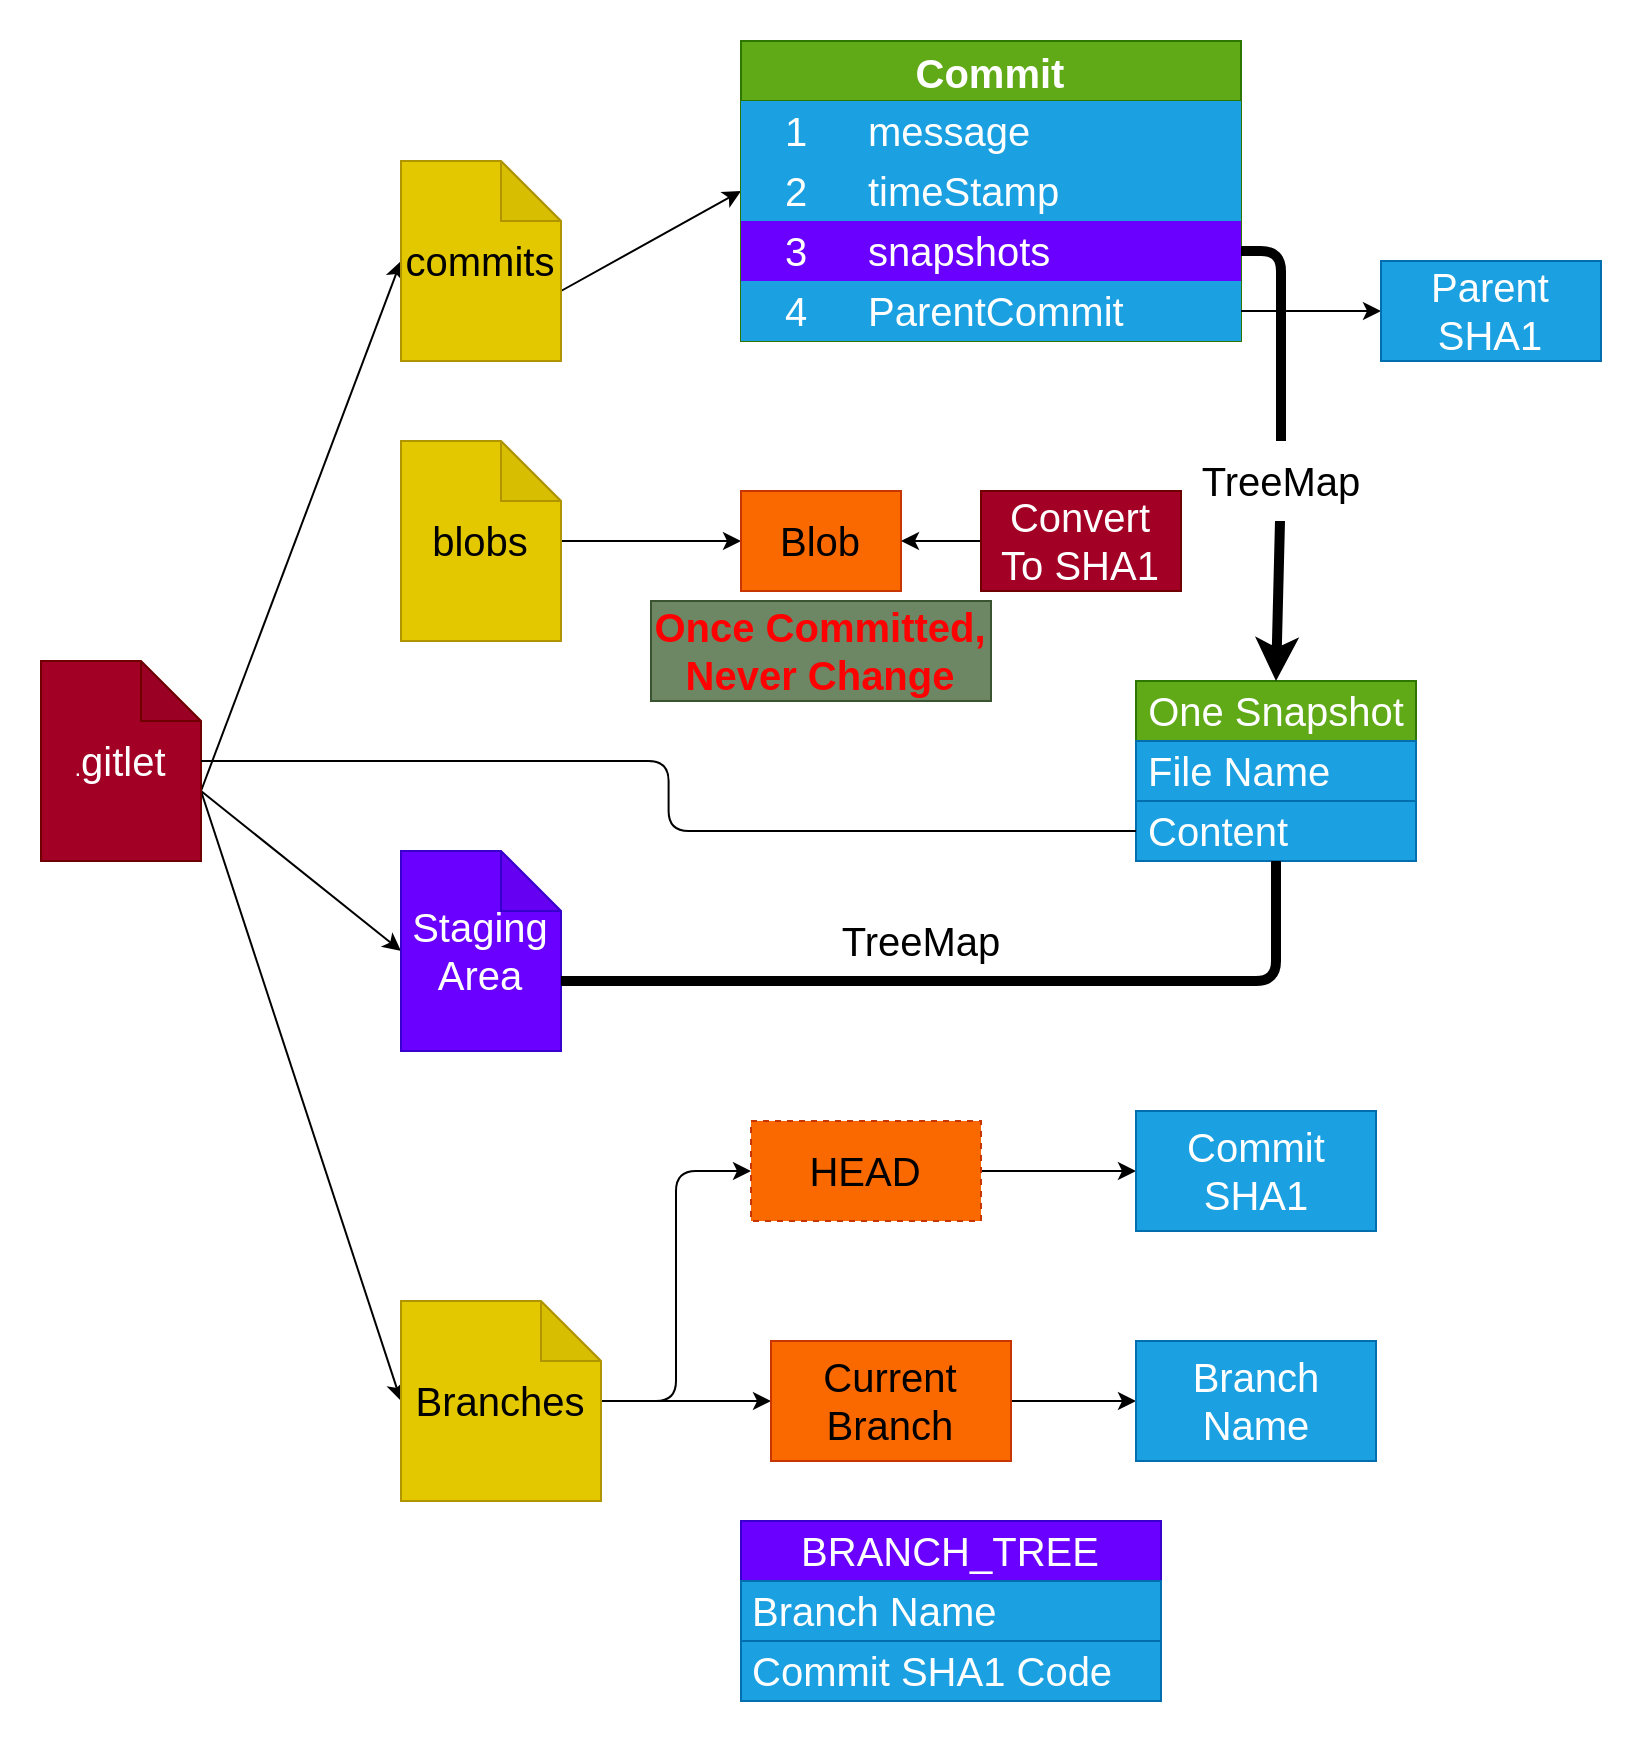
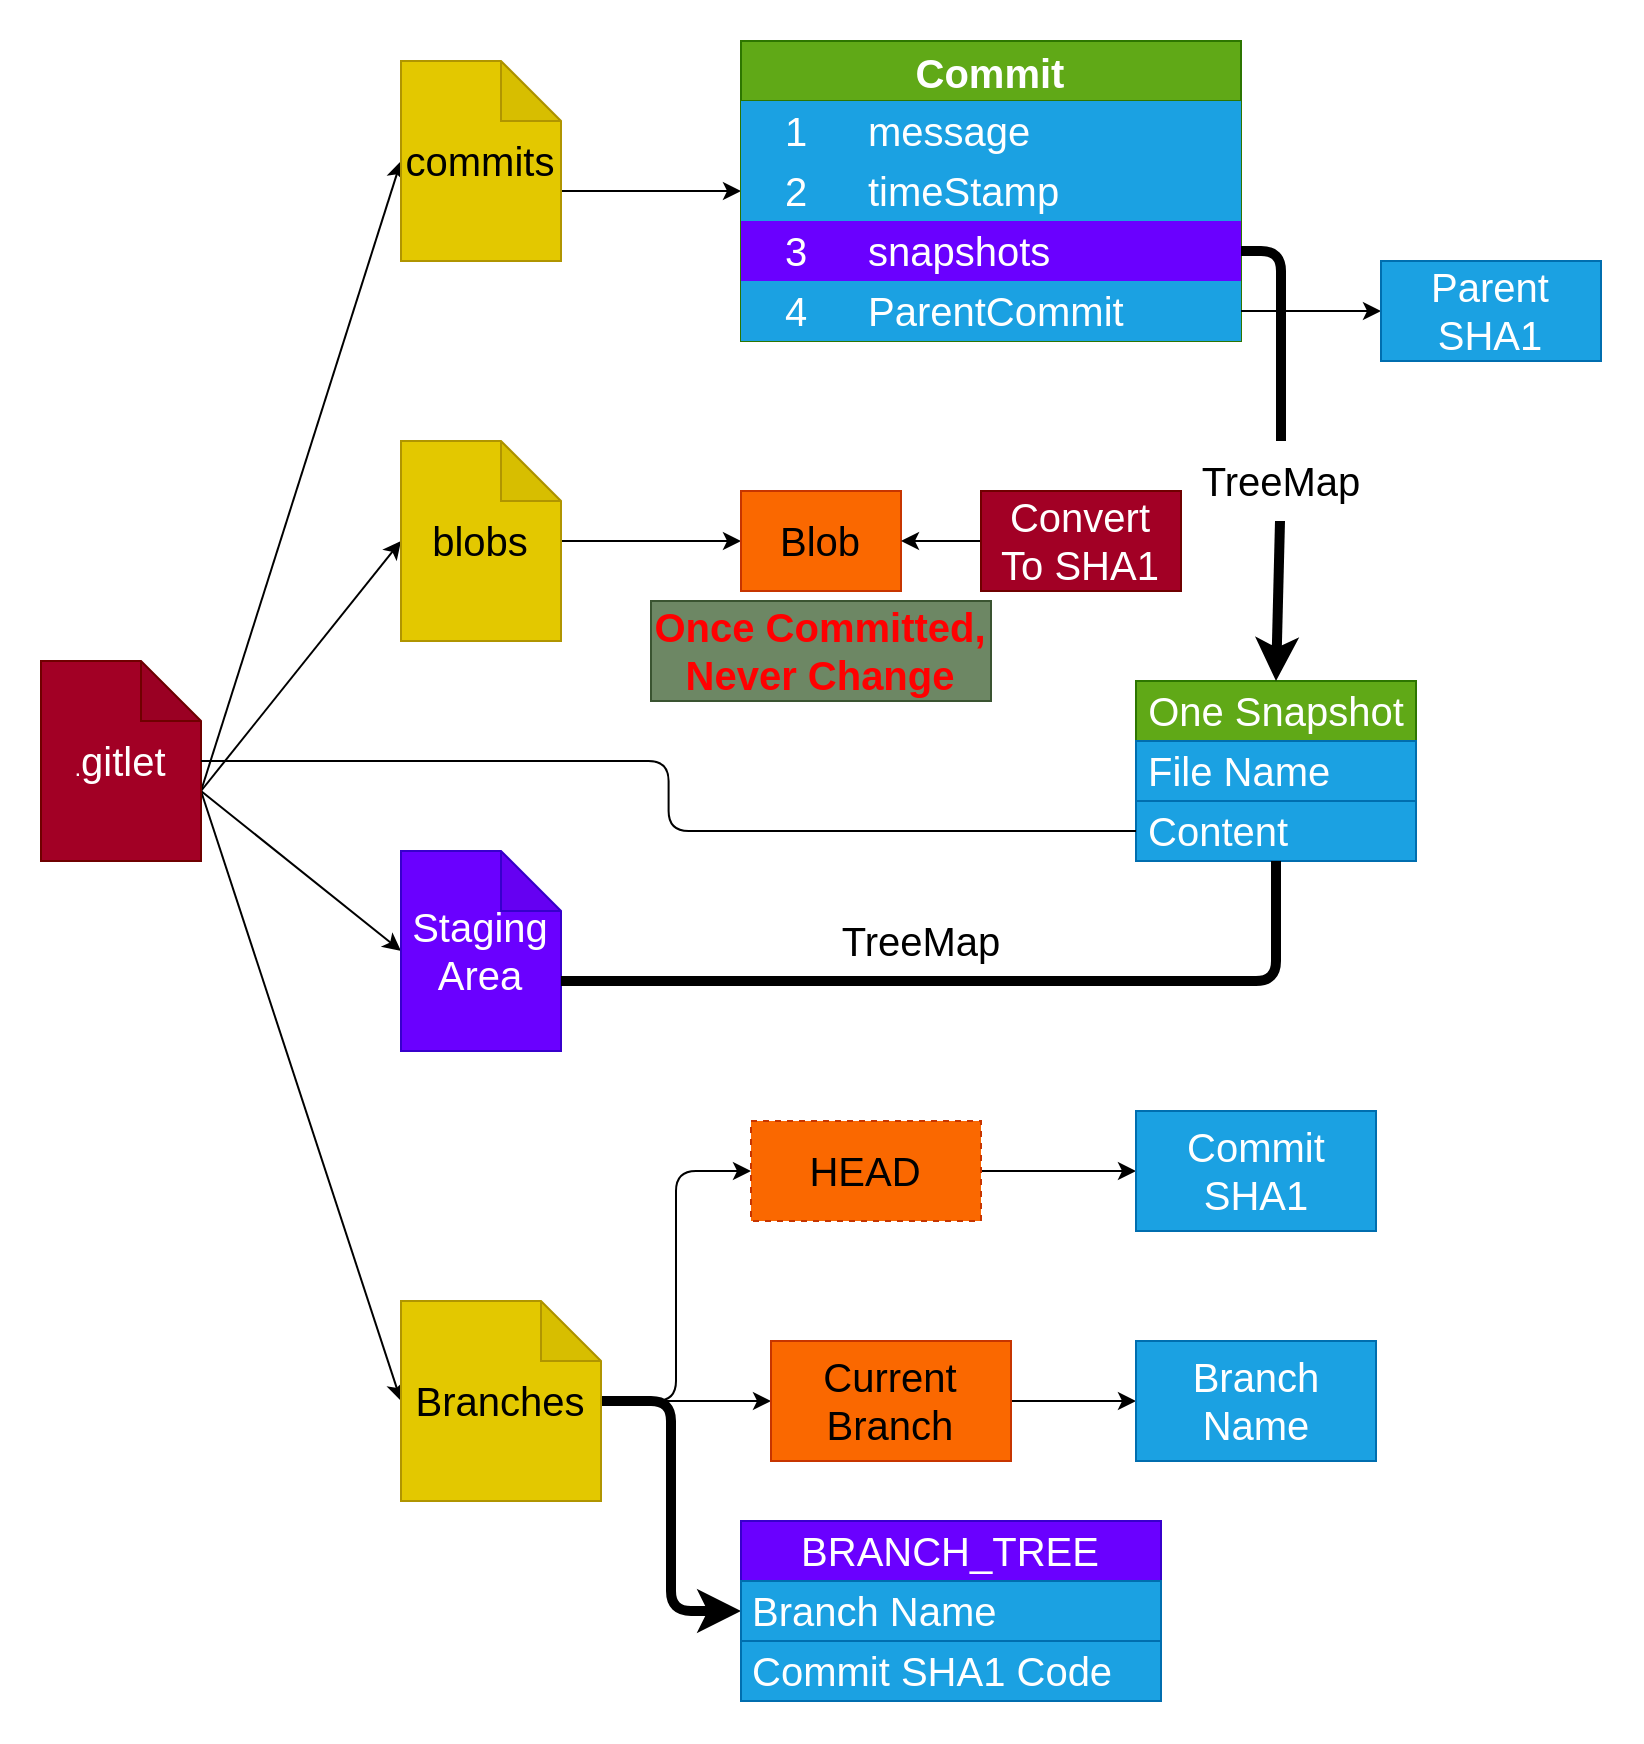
node "commits": moved (481, 261) -> (481, 161)
edge ".gitlet" -> "blobs": added
edge "Branches" -> "BRANCH_TREE": added
